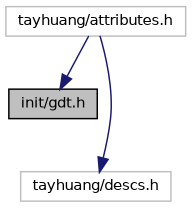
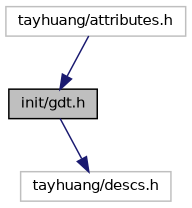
edge "tayhuang/attributes.h" -> "tayhuang/descs.h": now "init/gdt.h" -> "tayhuang/descs.h"
